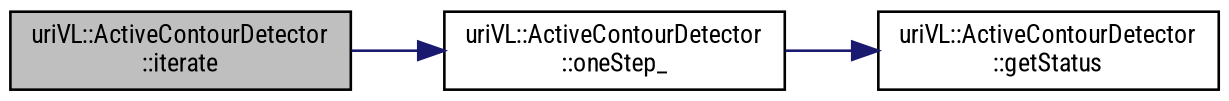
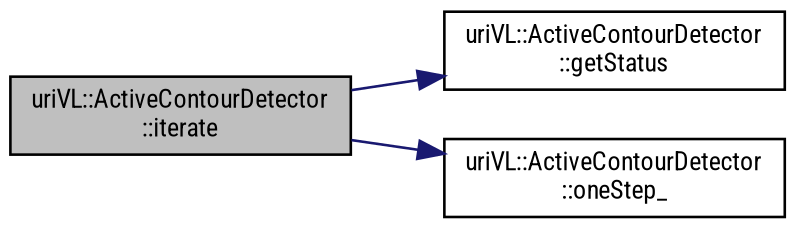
edge "uriVL::ActiveContourDetector ::oneStep_" -> "uriVL::ActiveContourDetector ::getStatus": now "uriVL::ActiveContourDetector ::iterate" -> "uriVL::ActiveContourDetector ::getStatus"
